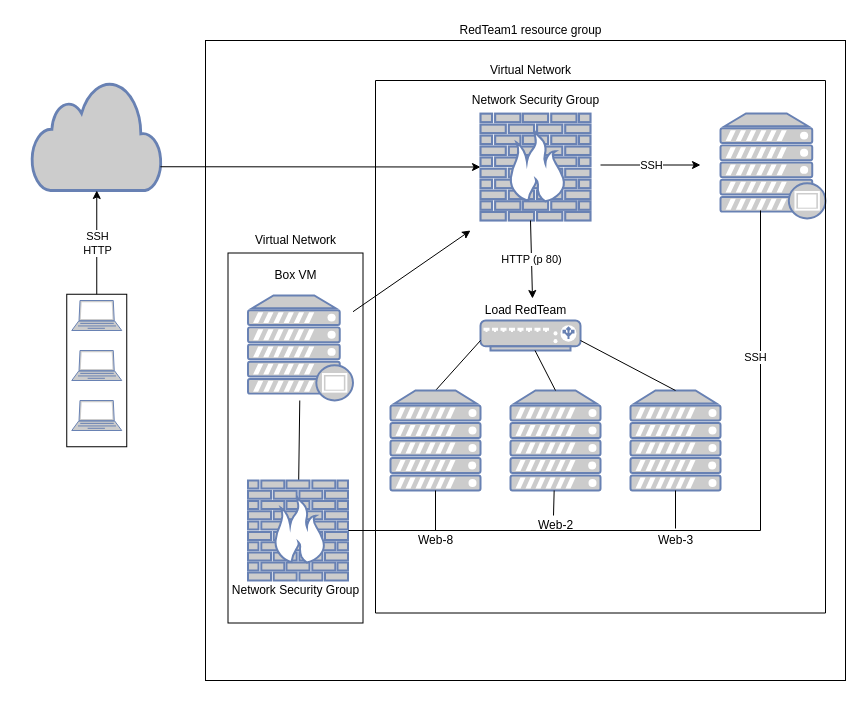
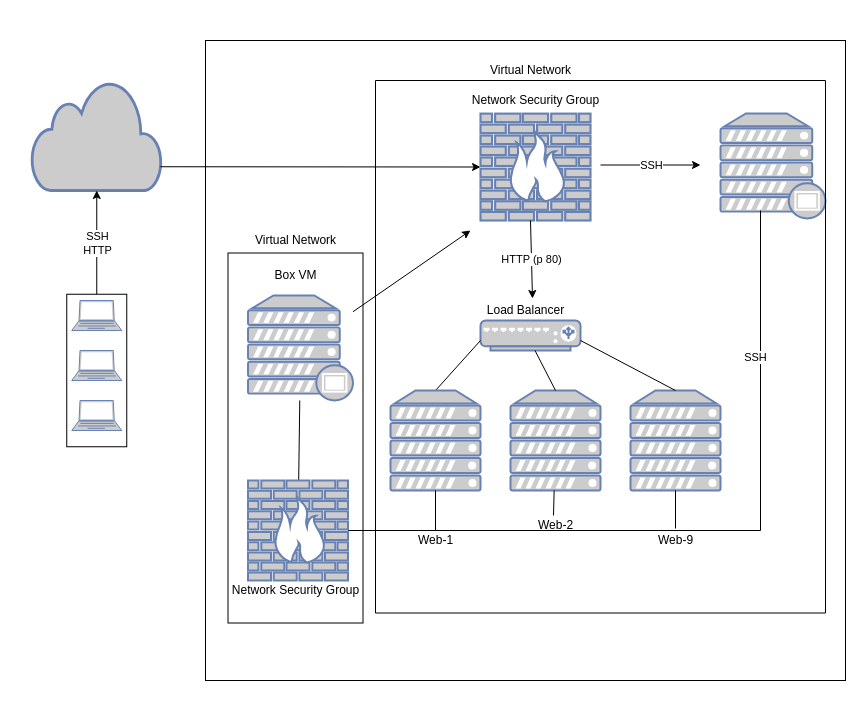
node "RedTeam1 resource group": removed
node "Load RedTeam": label "Load RedTeam" -> "Load Balancer"
node "Web-8": label "Web-8" -> "Web-1"
node "Web-3": label "Web-3" -> "Web-9"
